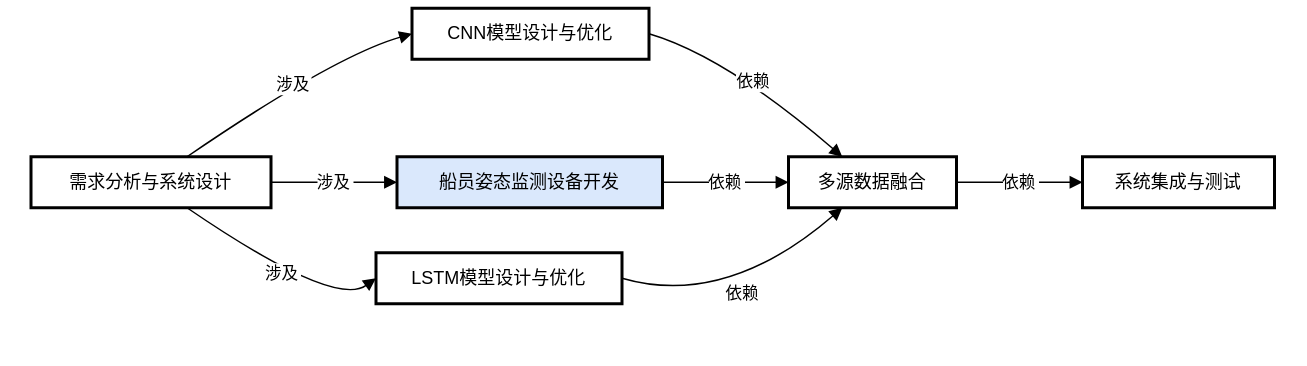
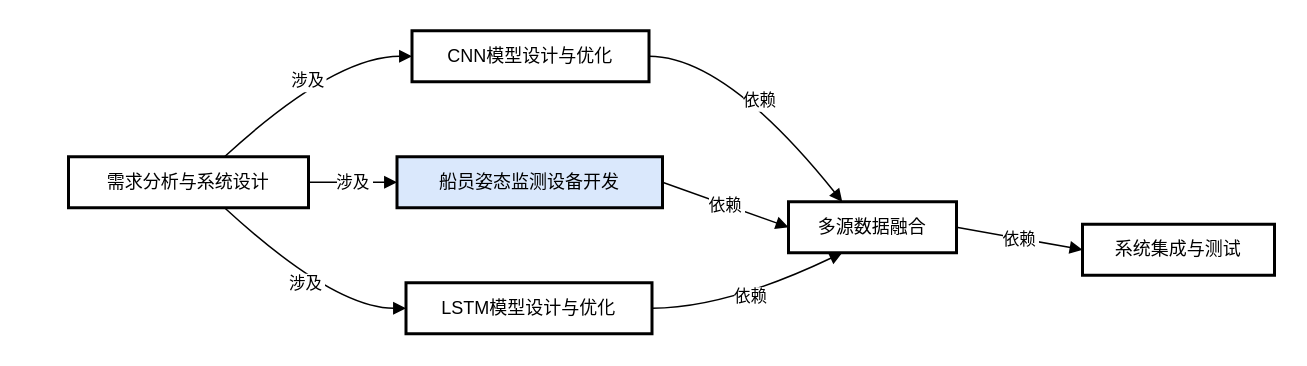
node "CNN模型设计与优化": moved (530, 34) -> (530, 56)
node "需求分析与系统设计": moved (151, 182) -> (188, 182)
node "多源数据融合": moved (872, 182) -> (872, 227)
node "系统集成与测试": moved (1178, 182) -> (1178, 250)
node "LSTM模型设计与优化": moved (499, 278) -> (529, 308)
